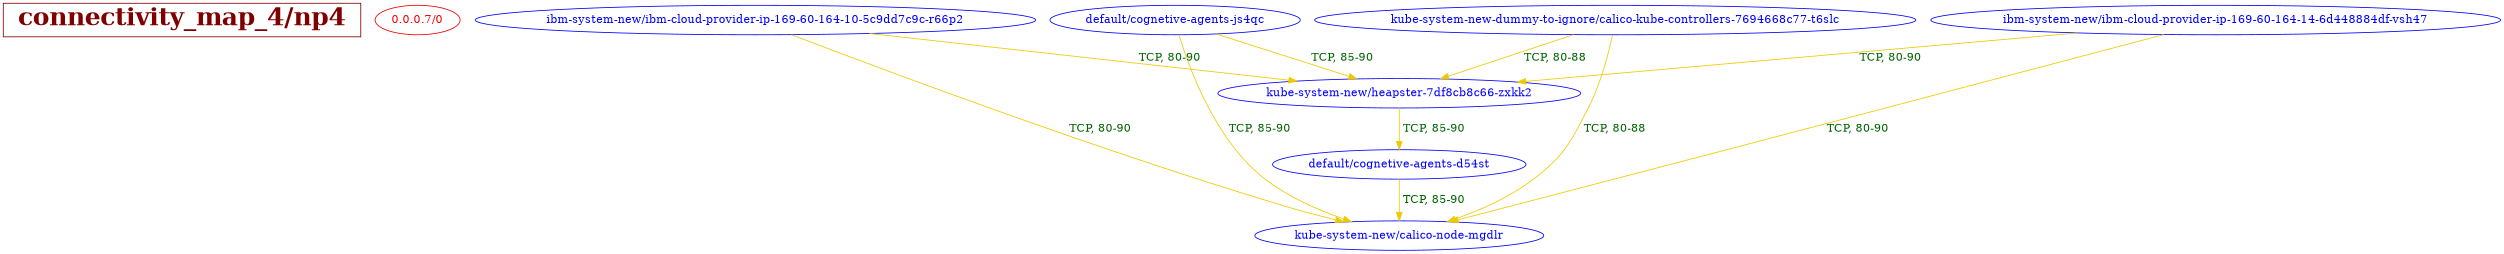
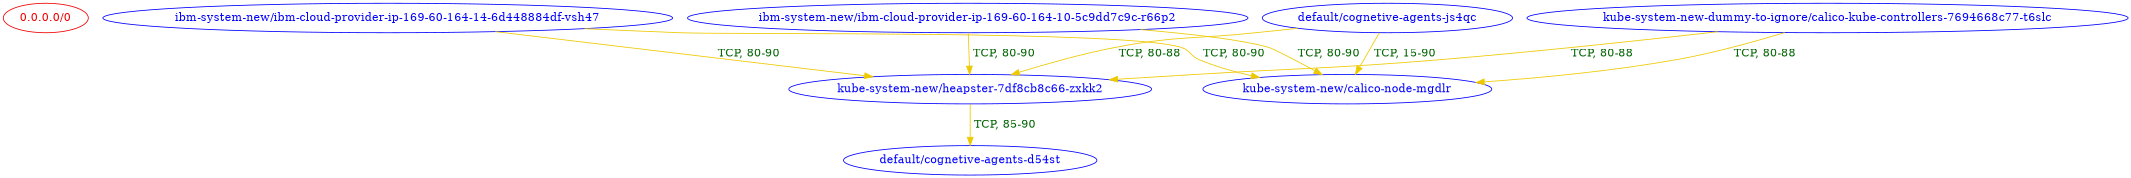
node "connectivity_map_4/np4": removed
node "0.0.0.7/0": label "0.0.0.7/0" -> "0.0.0.0/0"
edge "default/cognetive-agents-js4qc" -> "kube-system-new/heapster-7df8cb8c66-zxkk2": label " TCP, 85-90" -> " TCP, 80-88"
edge "default/cognetive-agents-js4qc" -> "kube-system-new/calico-node-mgdlr": label " TCP, 85-90" -> " TCP, 15-90"
edge "default/cognetive-agents-d54st" -> "kube-system-new/calico-node-mgdlr": removed, label "TCP, 85-90"
